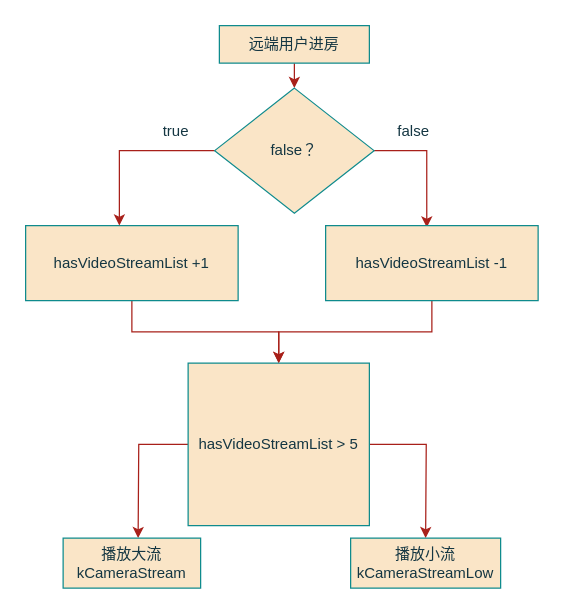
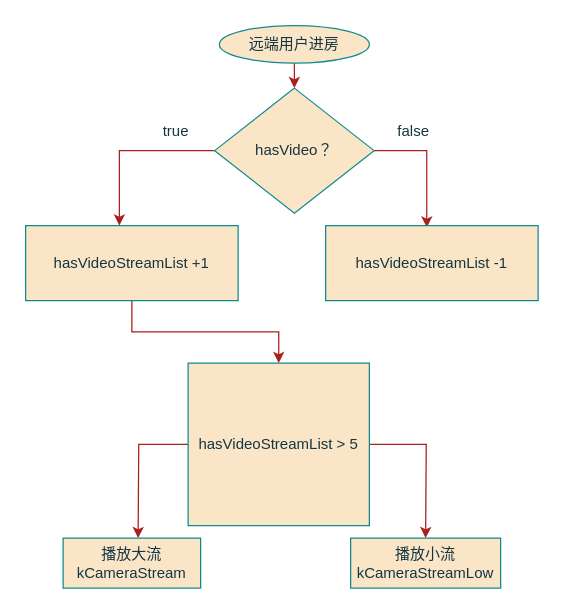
node "远端用户进房": shape rectangle -> ellipse
node "false？": label "false？" -> "hasVideo？"
edge "hasVideoStreamList -1" -> "hasVideoStreamList > 5": removed
